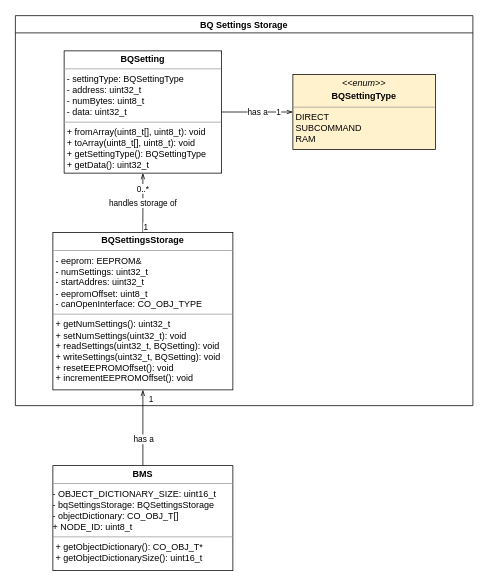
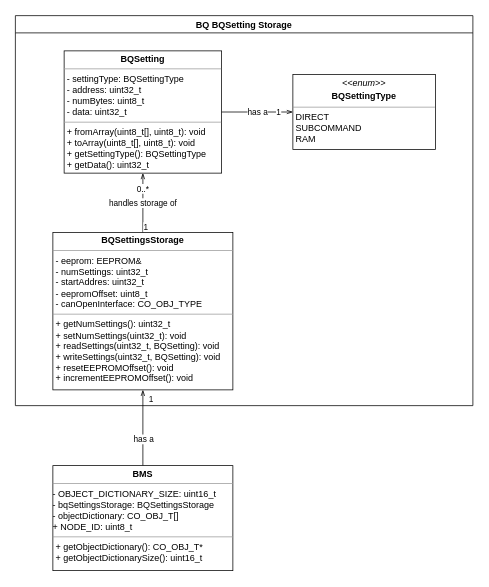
node "BQ Settings Storage": label "BQ Settings Storage" -> "BQ BQSetting Storage"
node "<<enum>> BQSettingType DIRECT SUBCOMMAND RAM": fillcolor #fff2cc -> #ffffff
